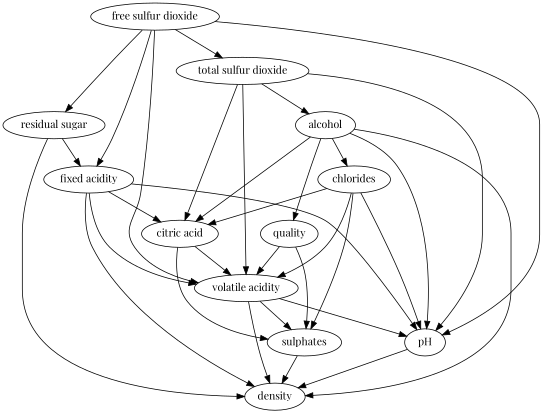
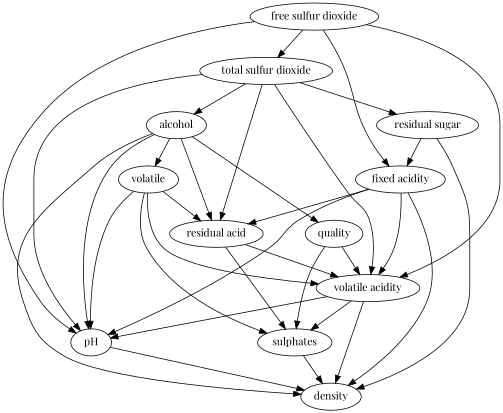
edge "free sulfur dioxide" -> "residual sugar": now "total sulfur dioxide" -> "residual sugar"
node "chlorides": label "chlorides" -> "volatile"
node "citric acid": label "citric acid" -> "residual acid"
